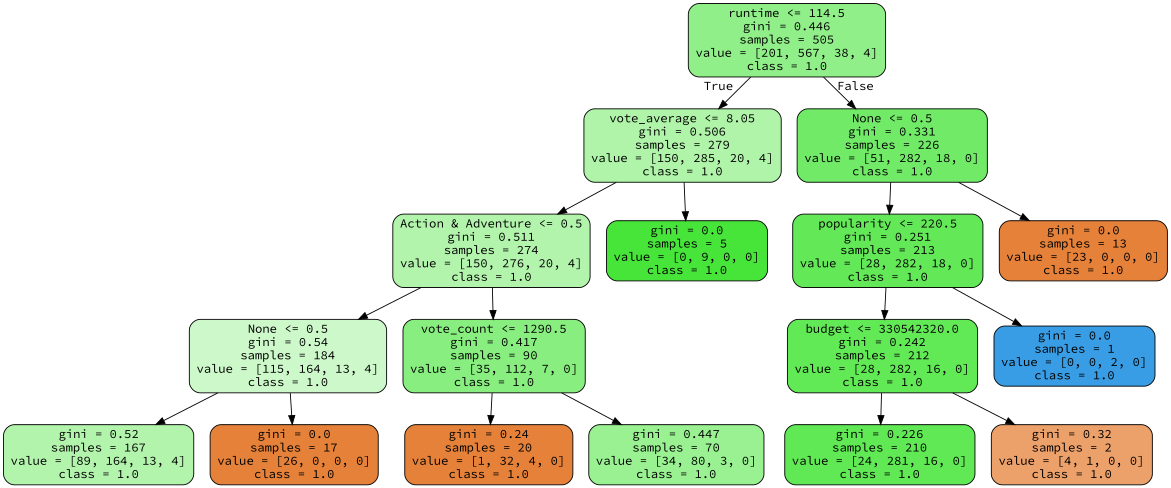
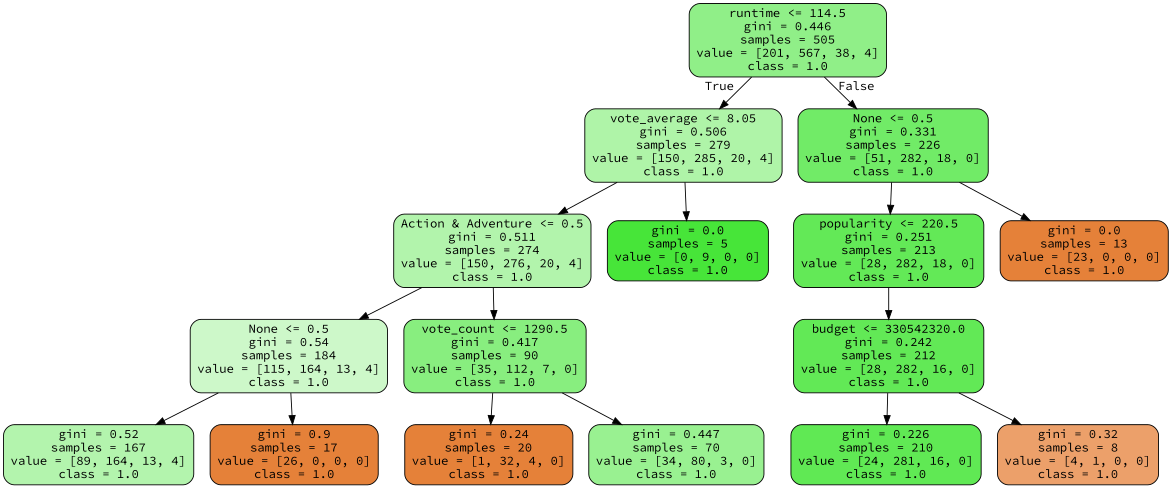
node "gini = 0.0 samples = 1 value = [0, 0, 2, 0] class = 1.0": removed
node "gini = 0.0 samples = 17 value = [26, 0, 0, 0] class = 1.0": label "gini = 0.0 samples = 17 value = [26, 0, 0, 0] class = 1.0" -> "gini = 0.9 samples = 17 value = [26, 0, 0, 0] class = 1.0"
node "gini = 0.32 samples = 2 value = [4, 1, 0, 0] class = 1.0": label "gini = 0.32 samples = 2 value = [4, 1, 0, 0] class = 1.0" -> "gini = 0.32 samples = 8 value = [4, 1, 0, 0] class = 1.0"
